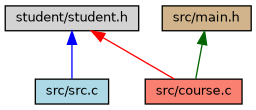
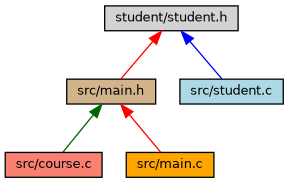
edge "src/course.c" -> "student/student.h": now "src/main.h" -> "student/student.h"
node "src/src.c": label "src/src.c" -> "src/student.c"
node "src/main.c": added
